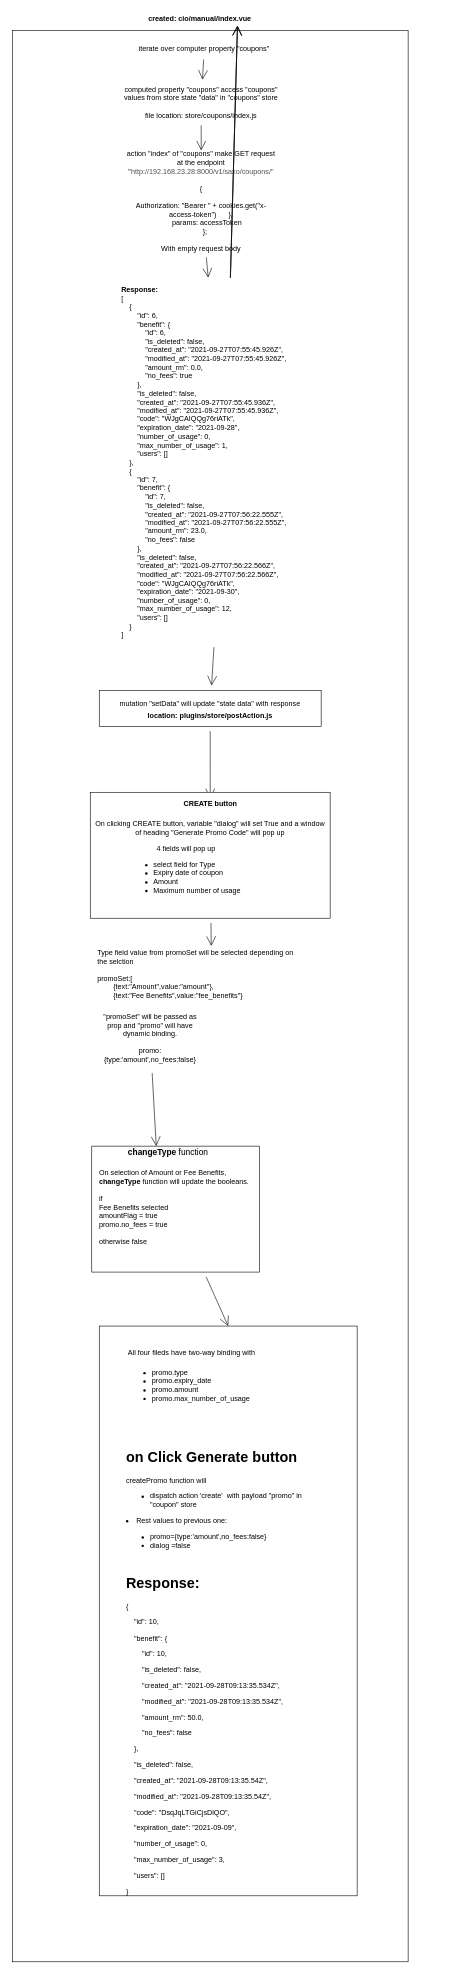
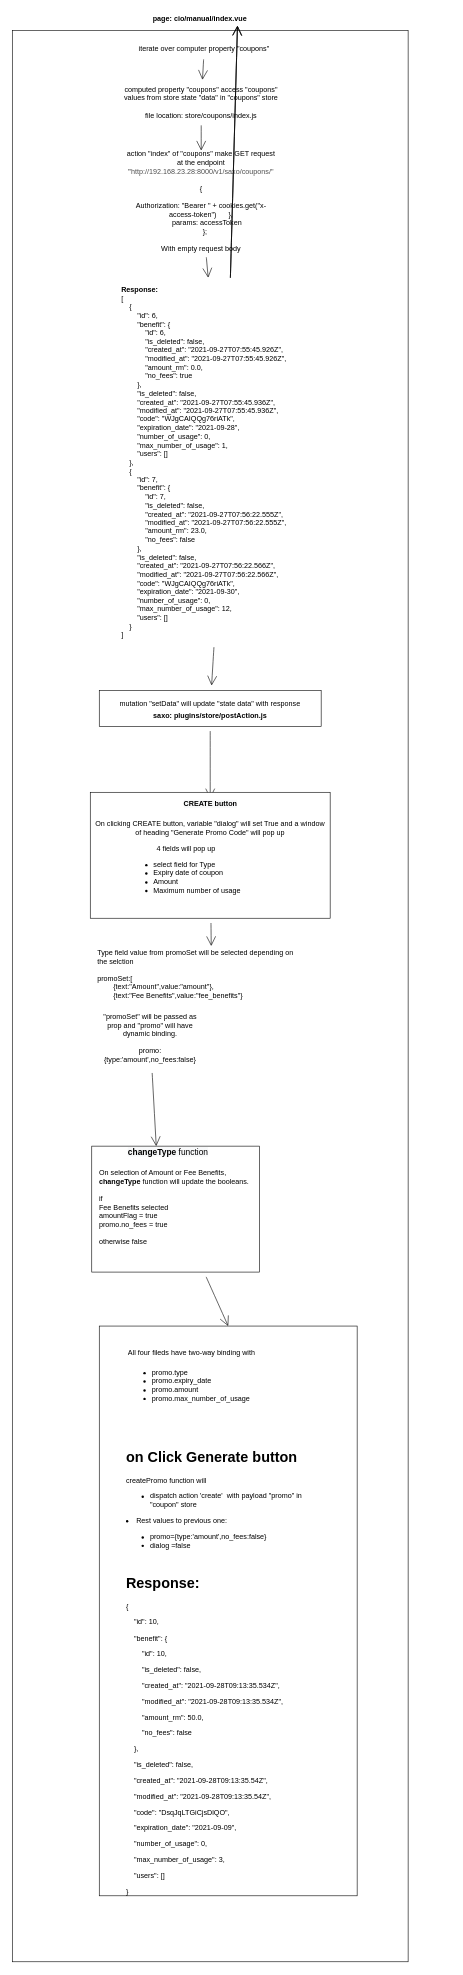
node "created: cio/manual/index.vue": label "created: cio/manual/index.vue" -> "page: cio/manual/index.vue"
node "location: plugins/store/postAction.js": label "location: plugins/store/postAction.js" -> "saxo: plugins/store/postAction.js"
